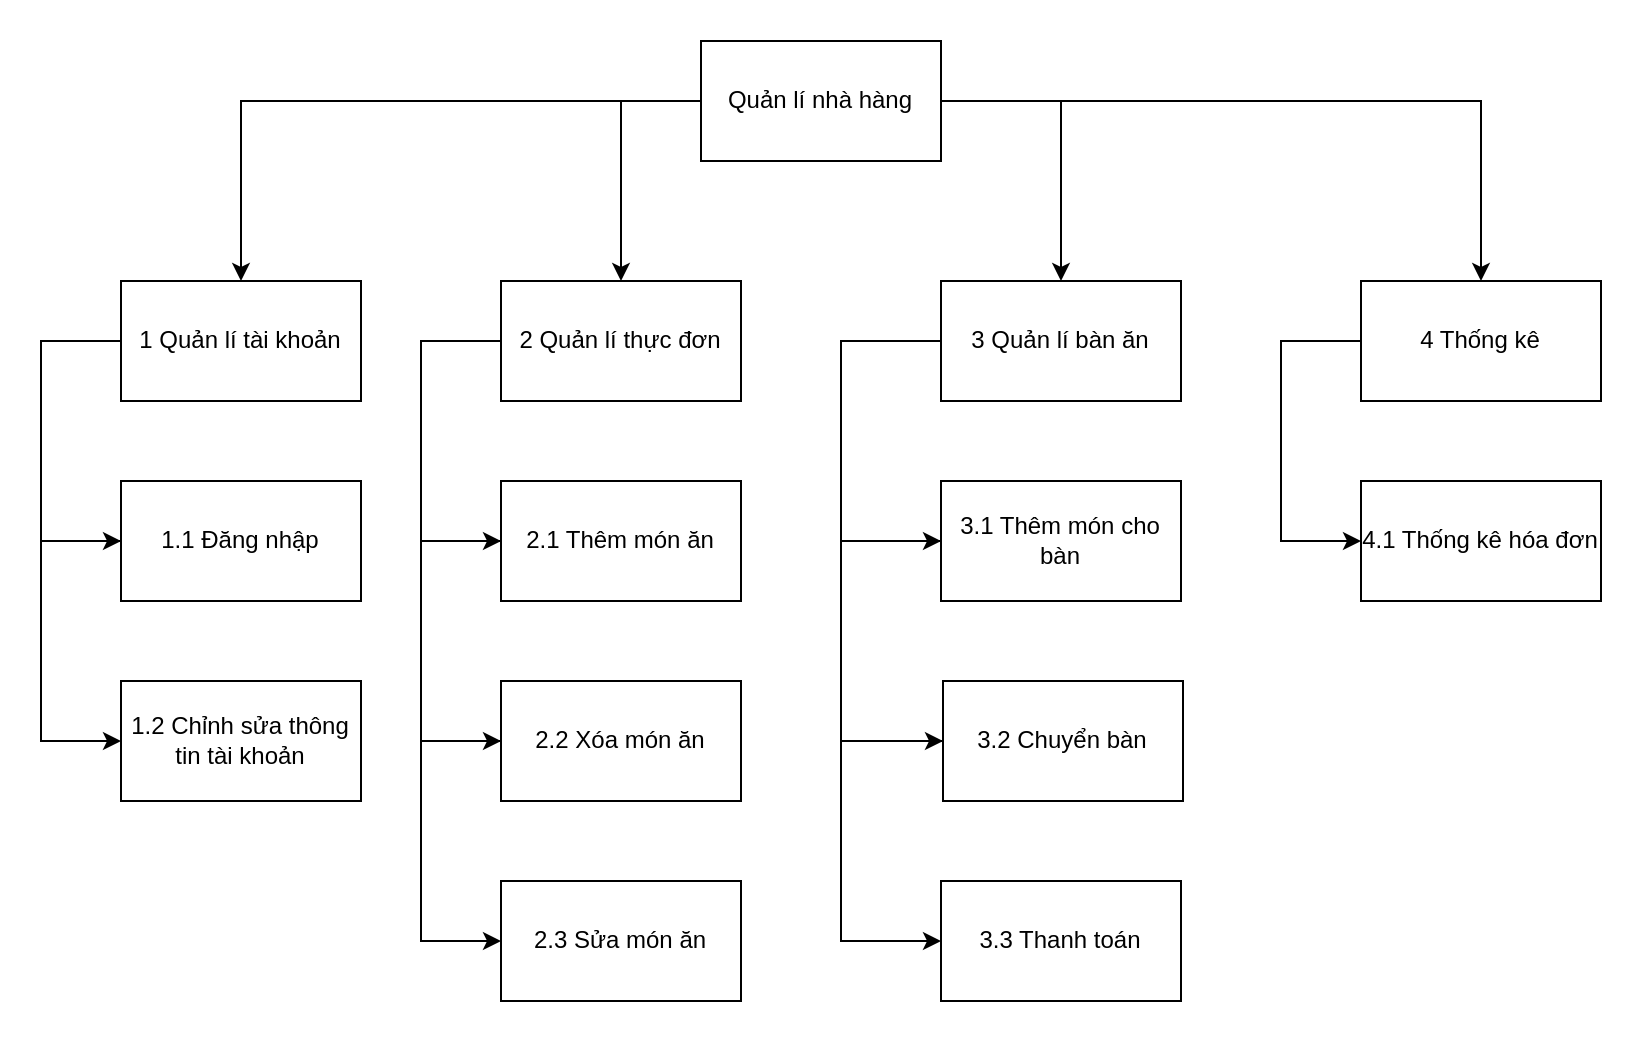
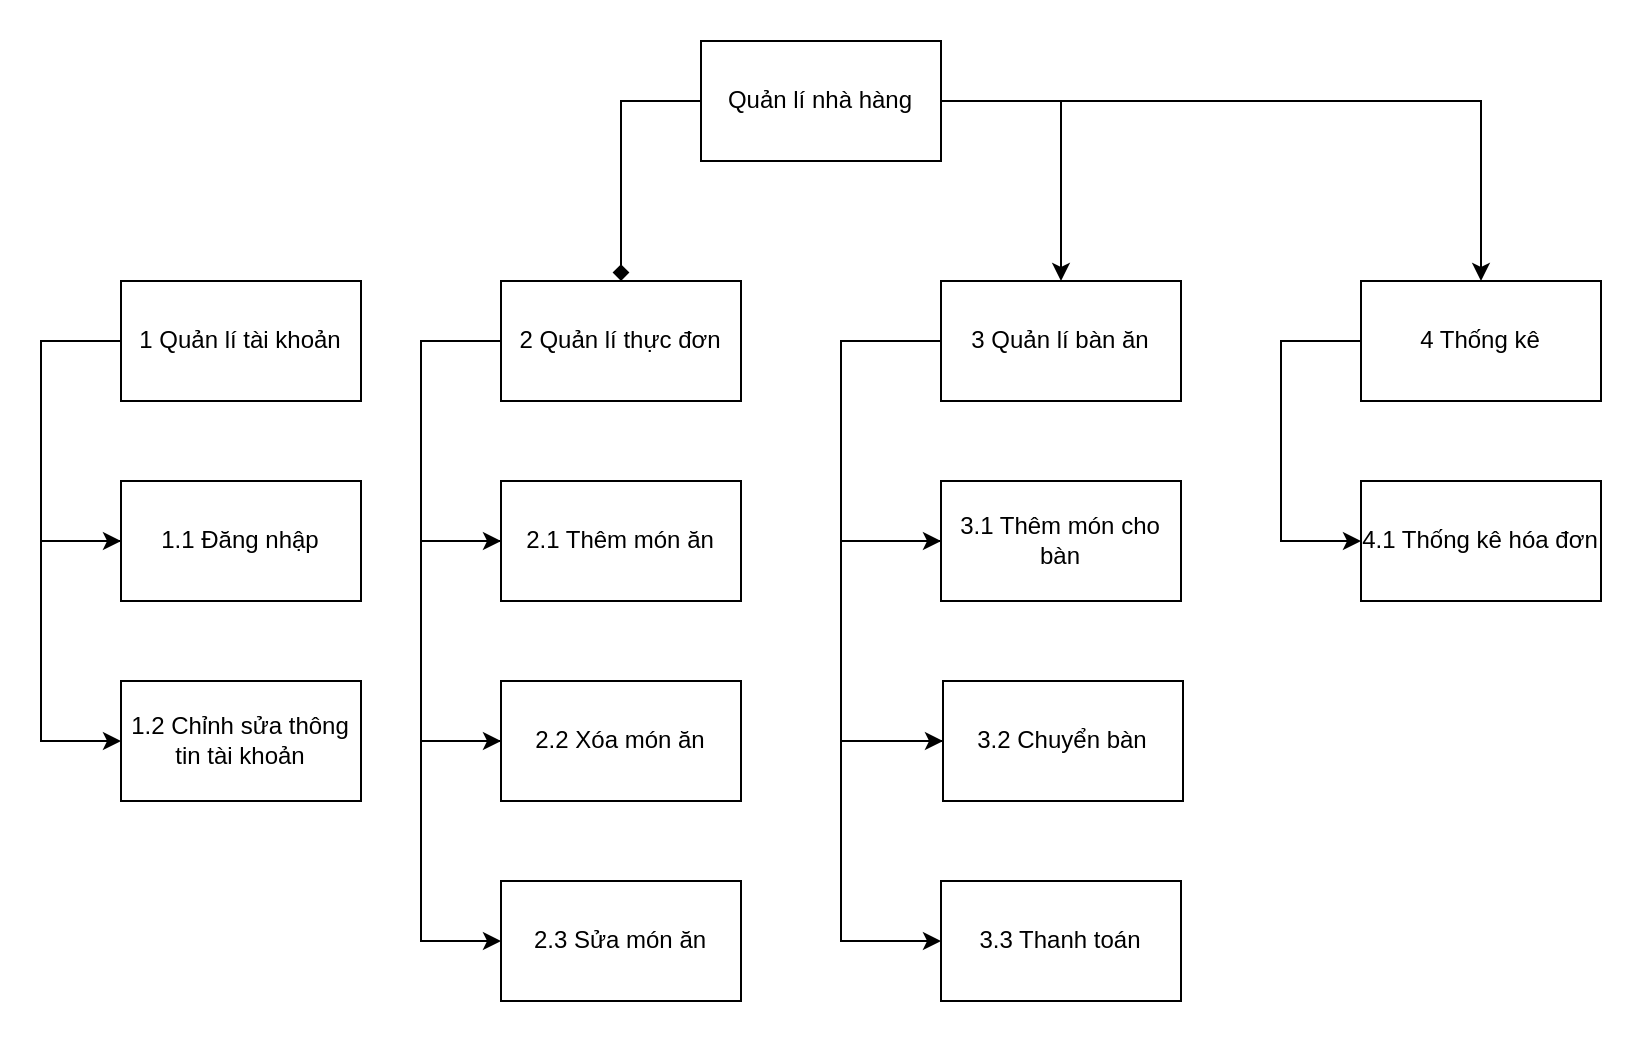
edge "Quản lí nhà hàng" -> "1 Quản lí tài khoản": removed
edge "Quản lí nhà hàng" -> "2 Quản lí thực đơn": arrowhead classic -> diamond
